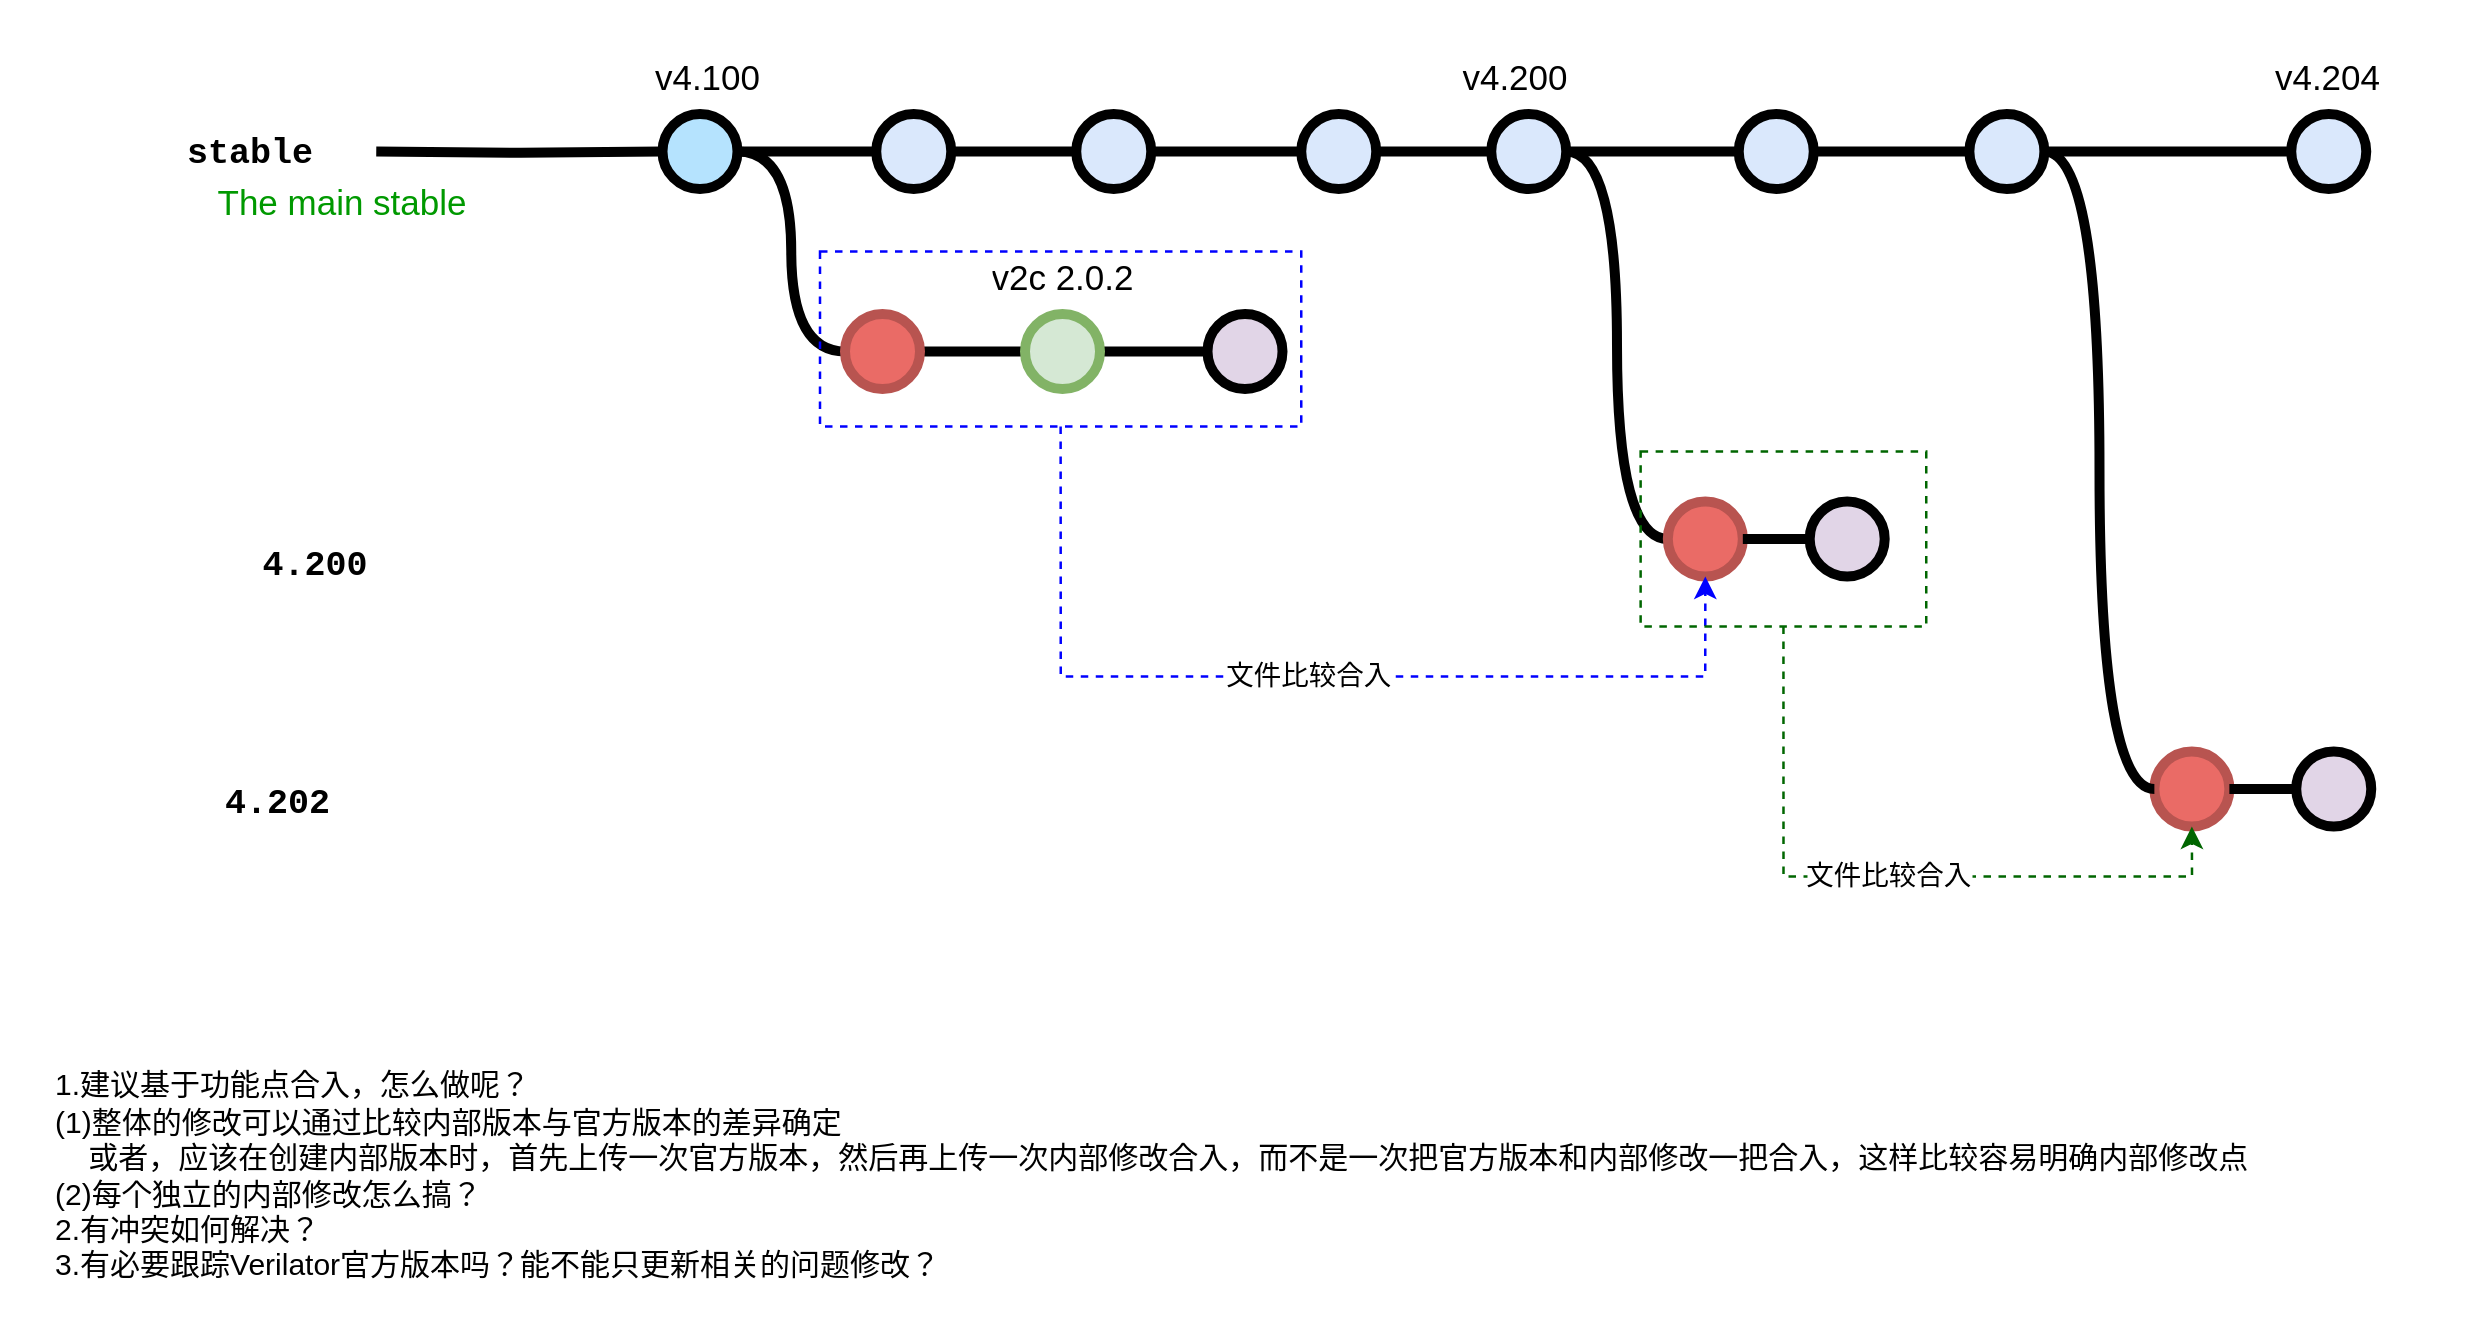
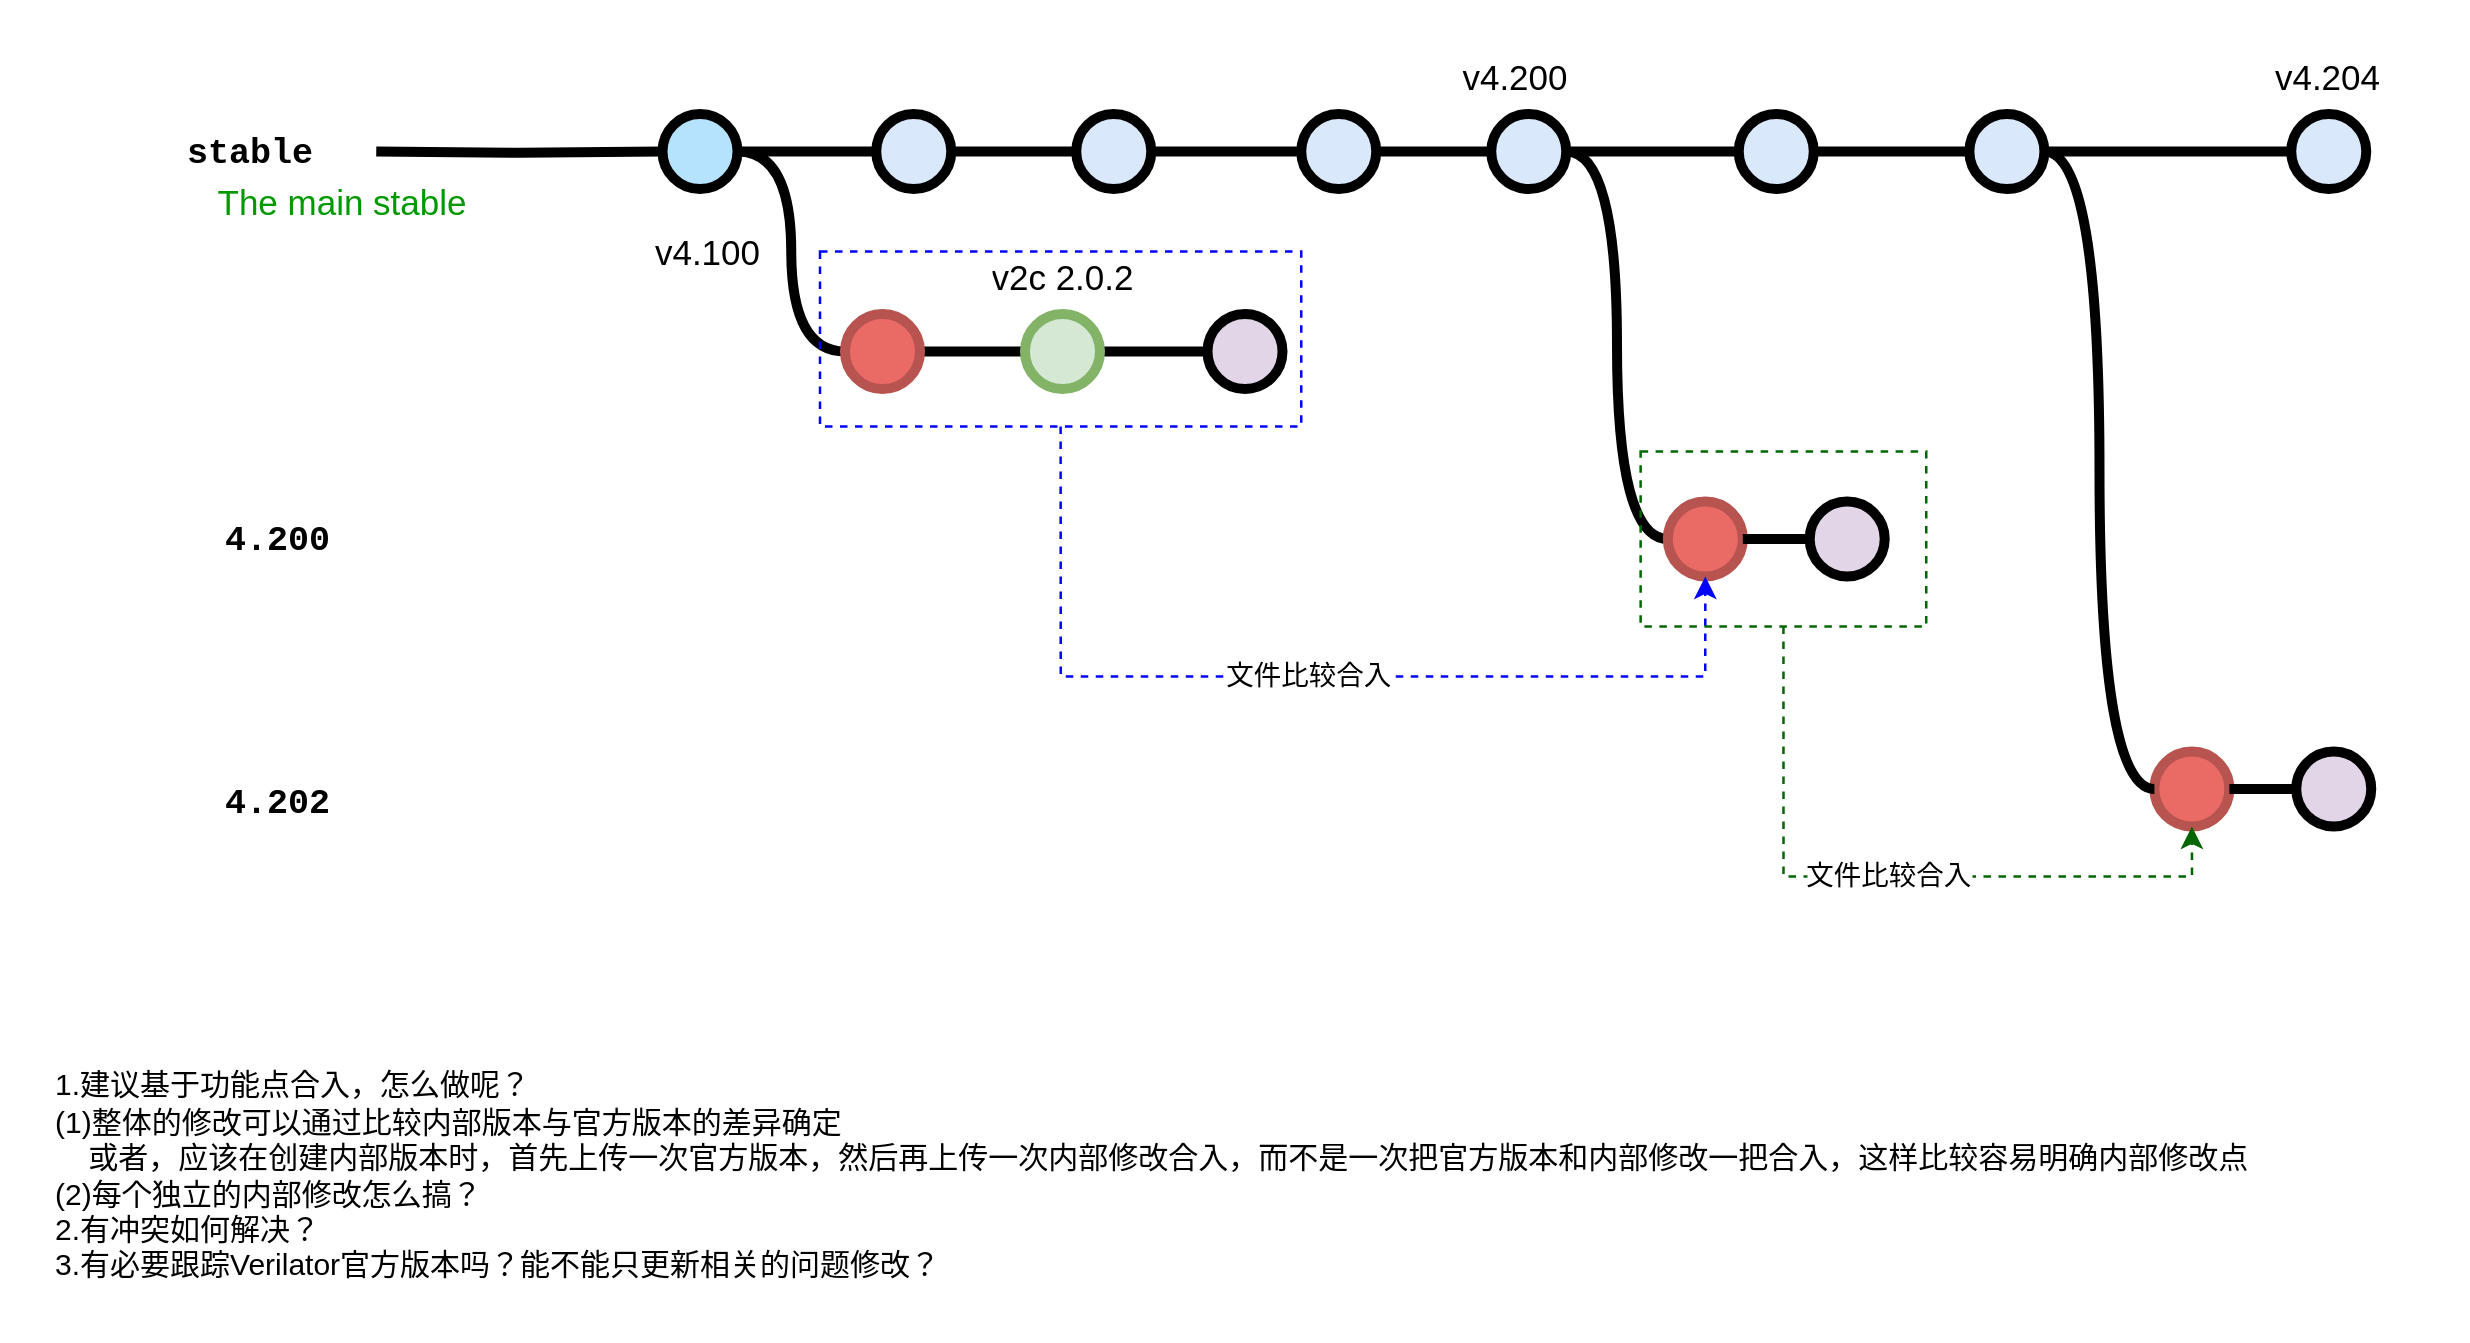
node "v4.100": moved (710, 76) -> (710, 251)
node "4.200": moved (558, 564) -> (520, 539)
